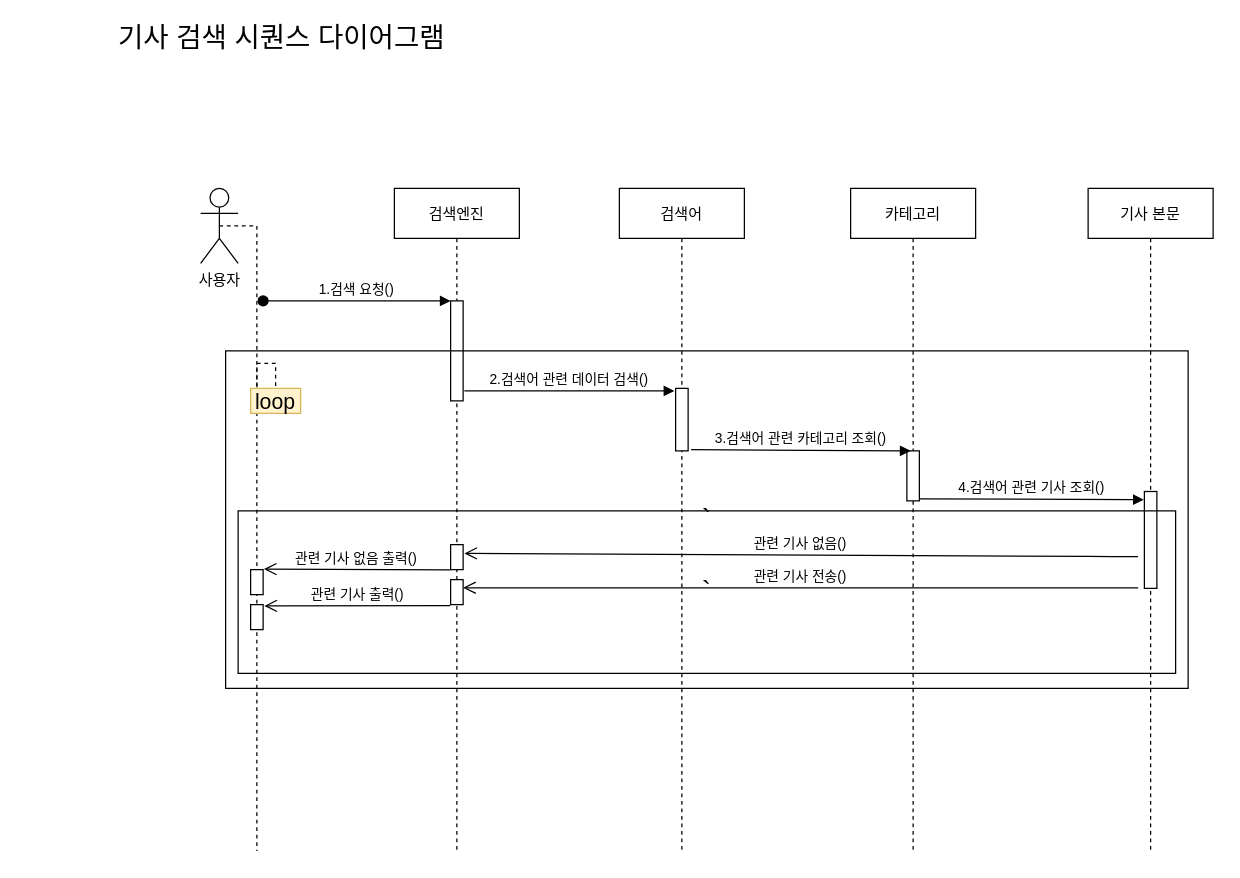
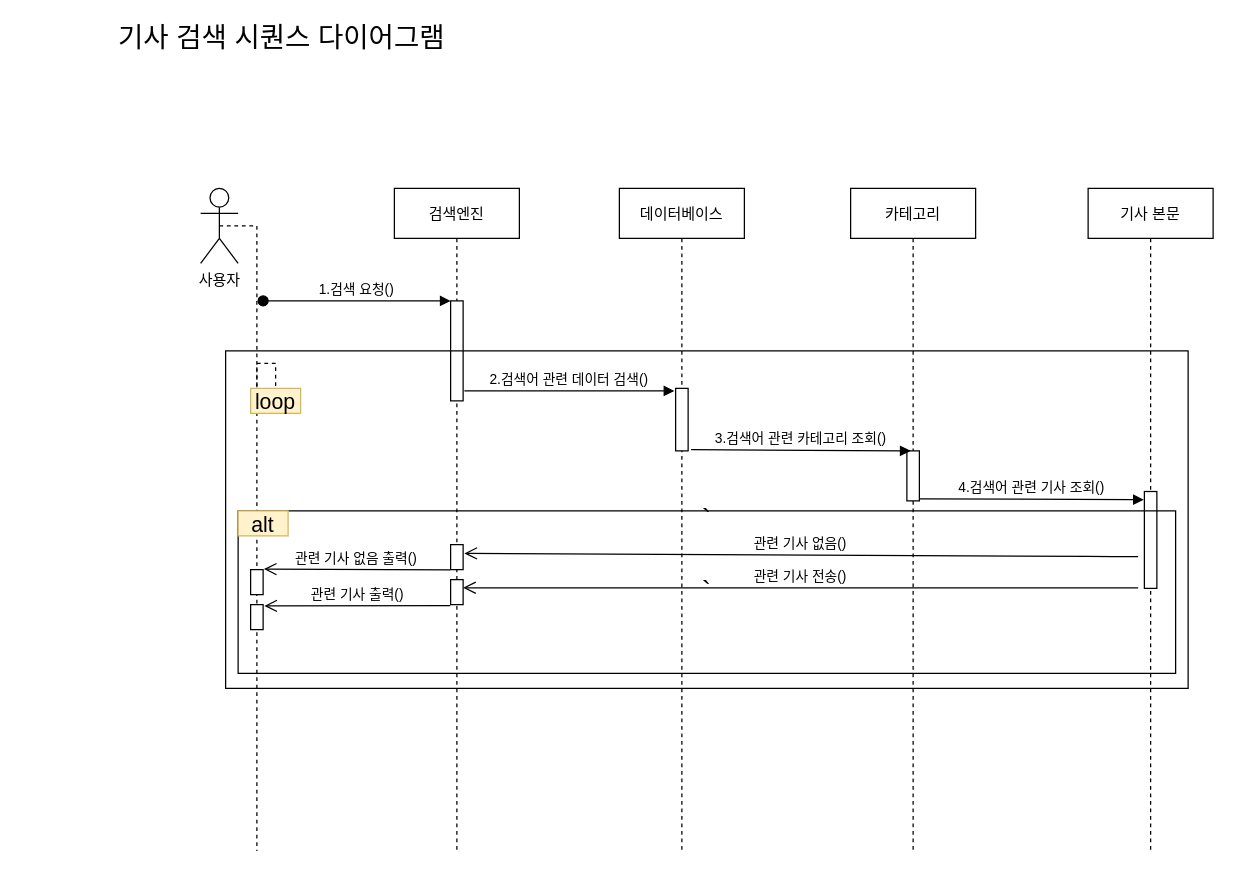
node "검색어": label "검색어" -> "데이터베이스"
node "alt": added
